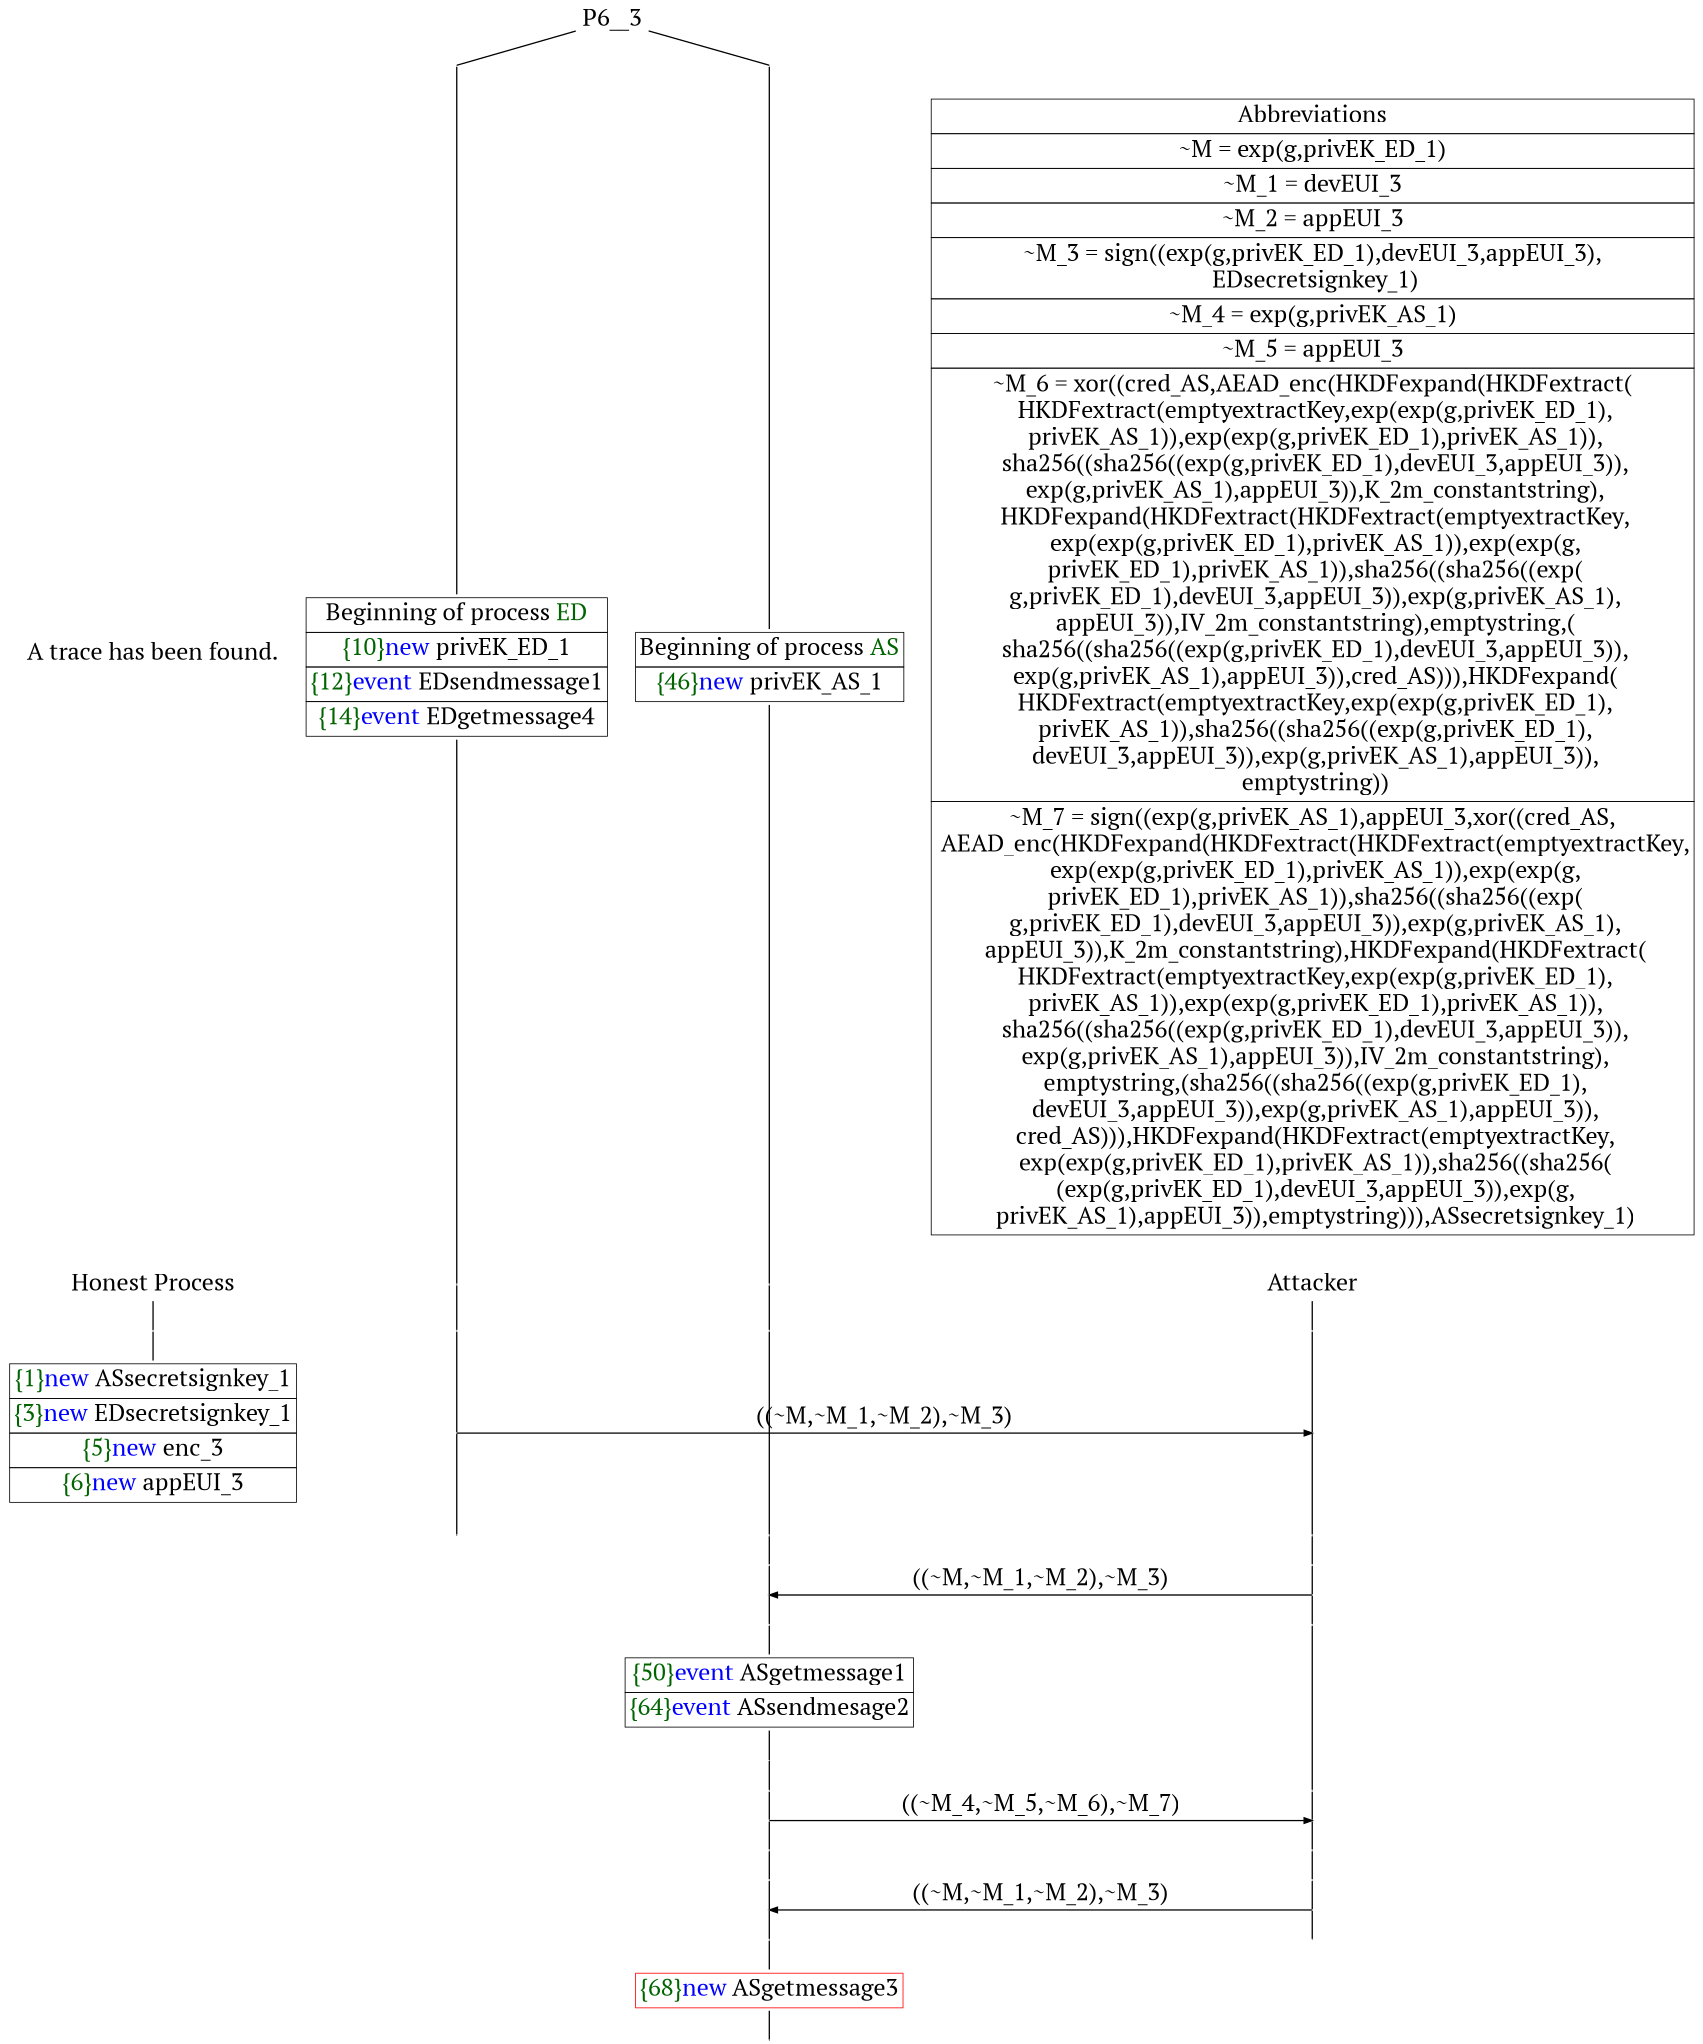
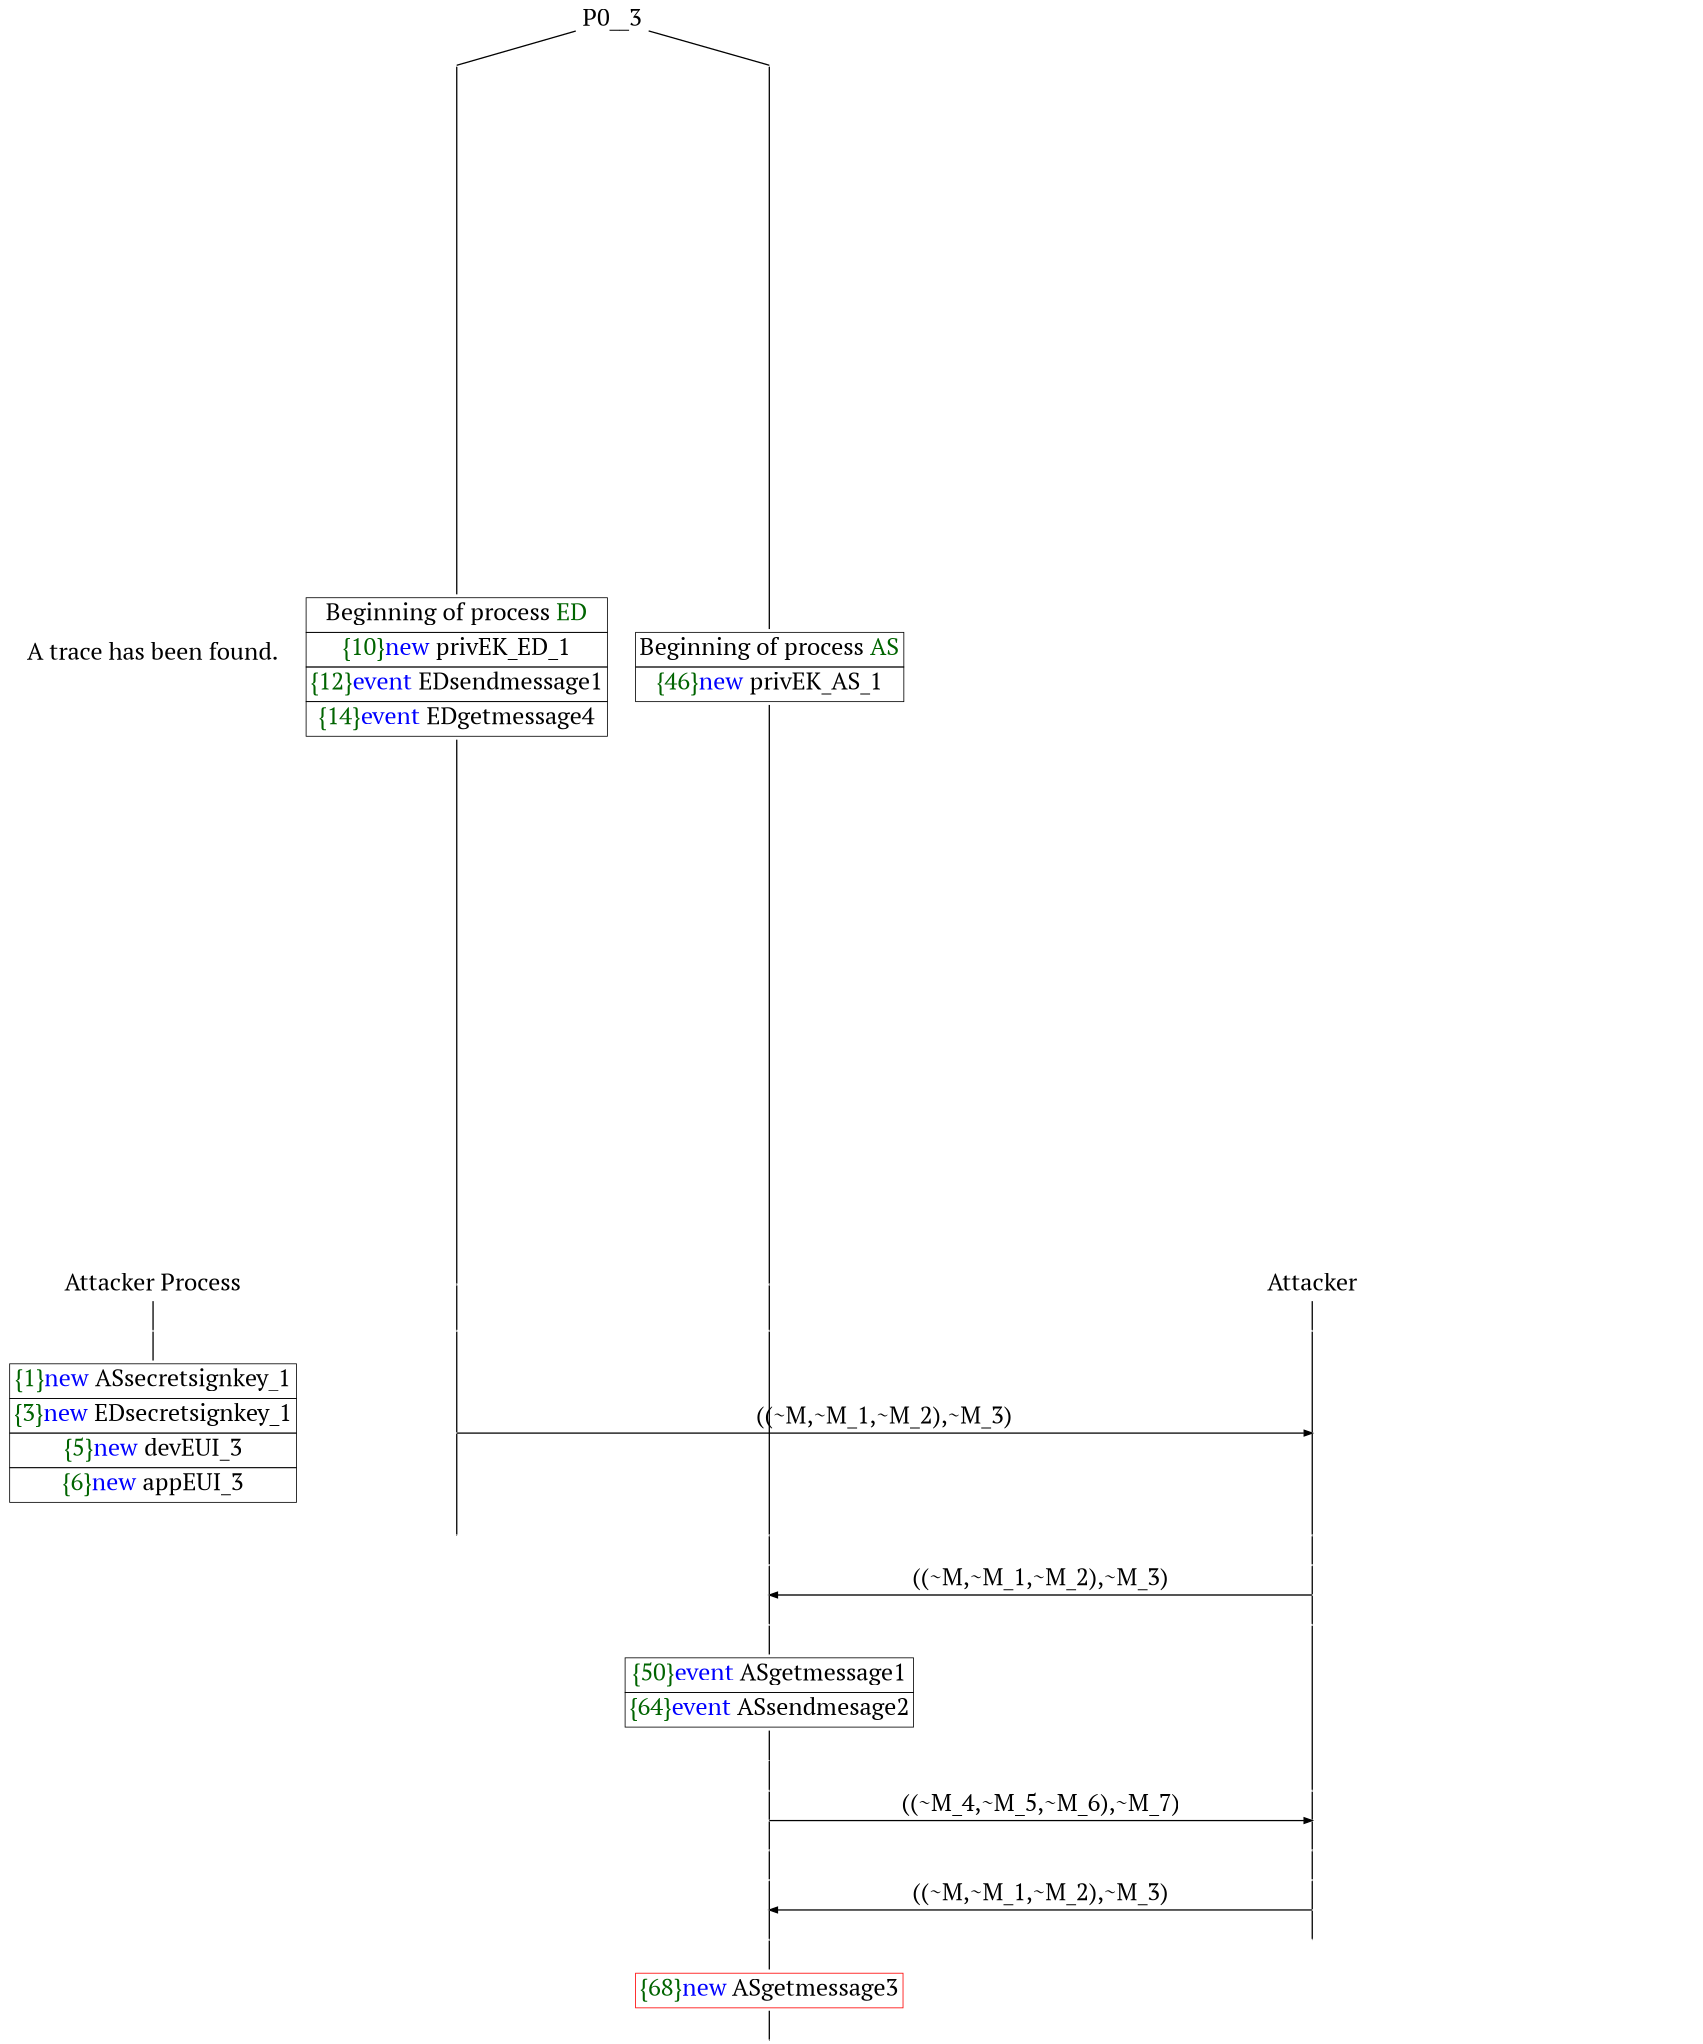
node "P6__3": label "P6__3" -> "P0__3"
node "Abbreviations": removed
node "Honest Process": label "Honest Process" -> "Attacker Process"
node "{1}": text "enc_3" -> "devEUI_3"
